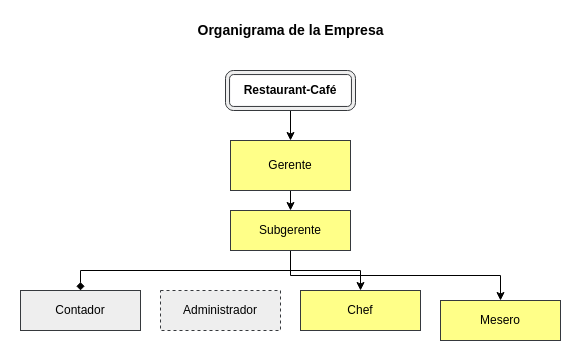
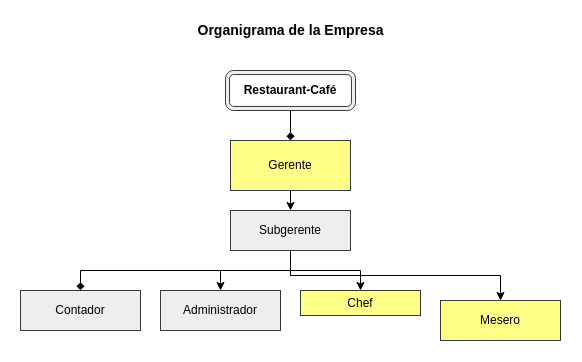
edge "Restaurant-Café" -> "Gerente": arrowhead classic -> diamond
node "Subgerente": fillcolor #ffff88 -> #eeeeee
edge "Subgerente" -> "Administrador": added
node "Administrador": style dashed -> solid
node "Chef": size 120x40 -> 120x25
